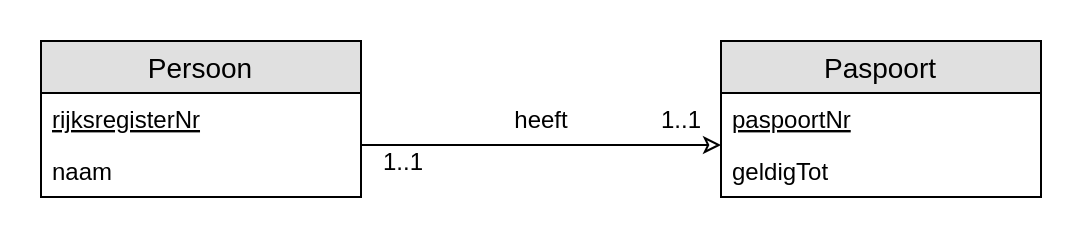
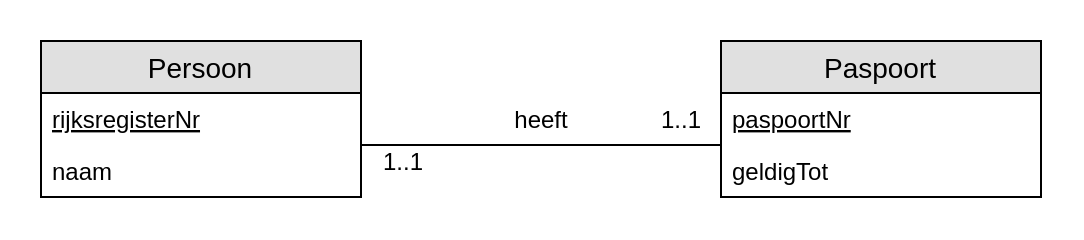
edge "Persoon" -> "Paspoort": arrowhead classic -> none
